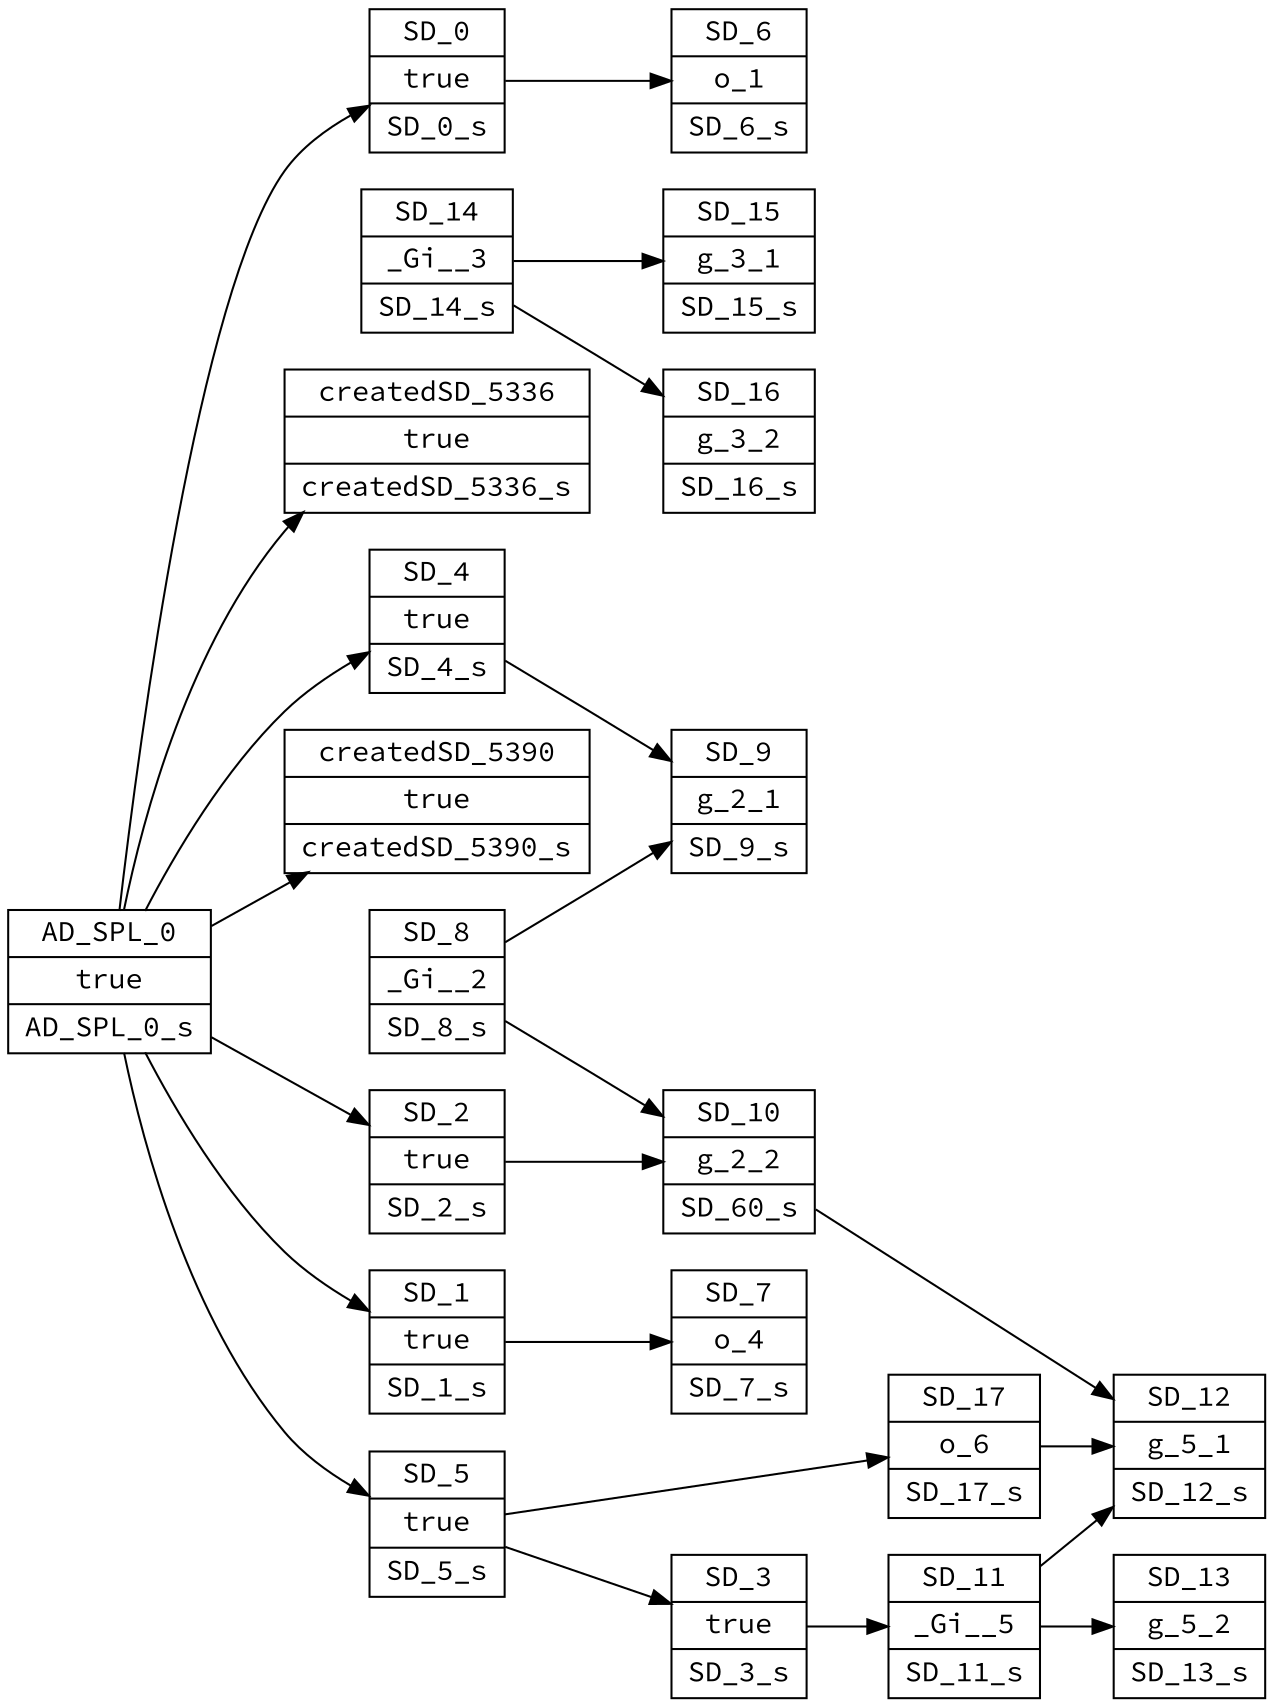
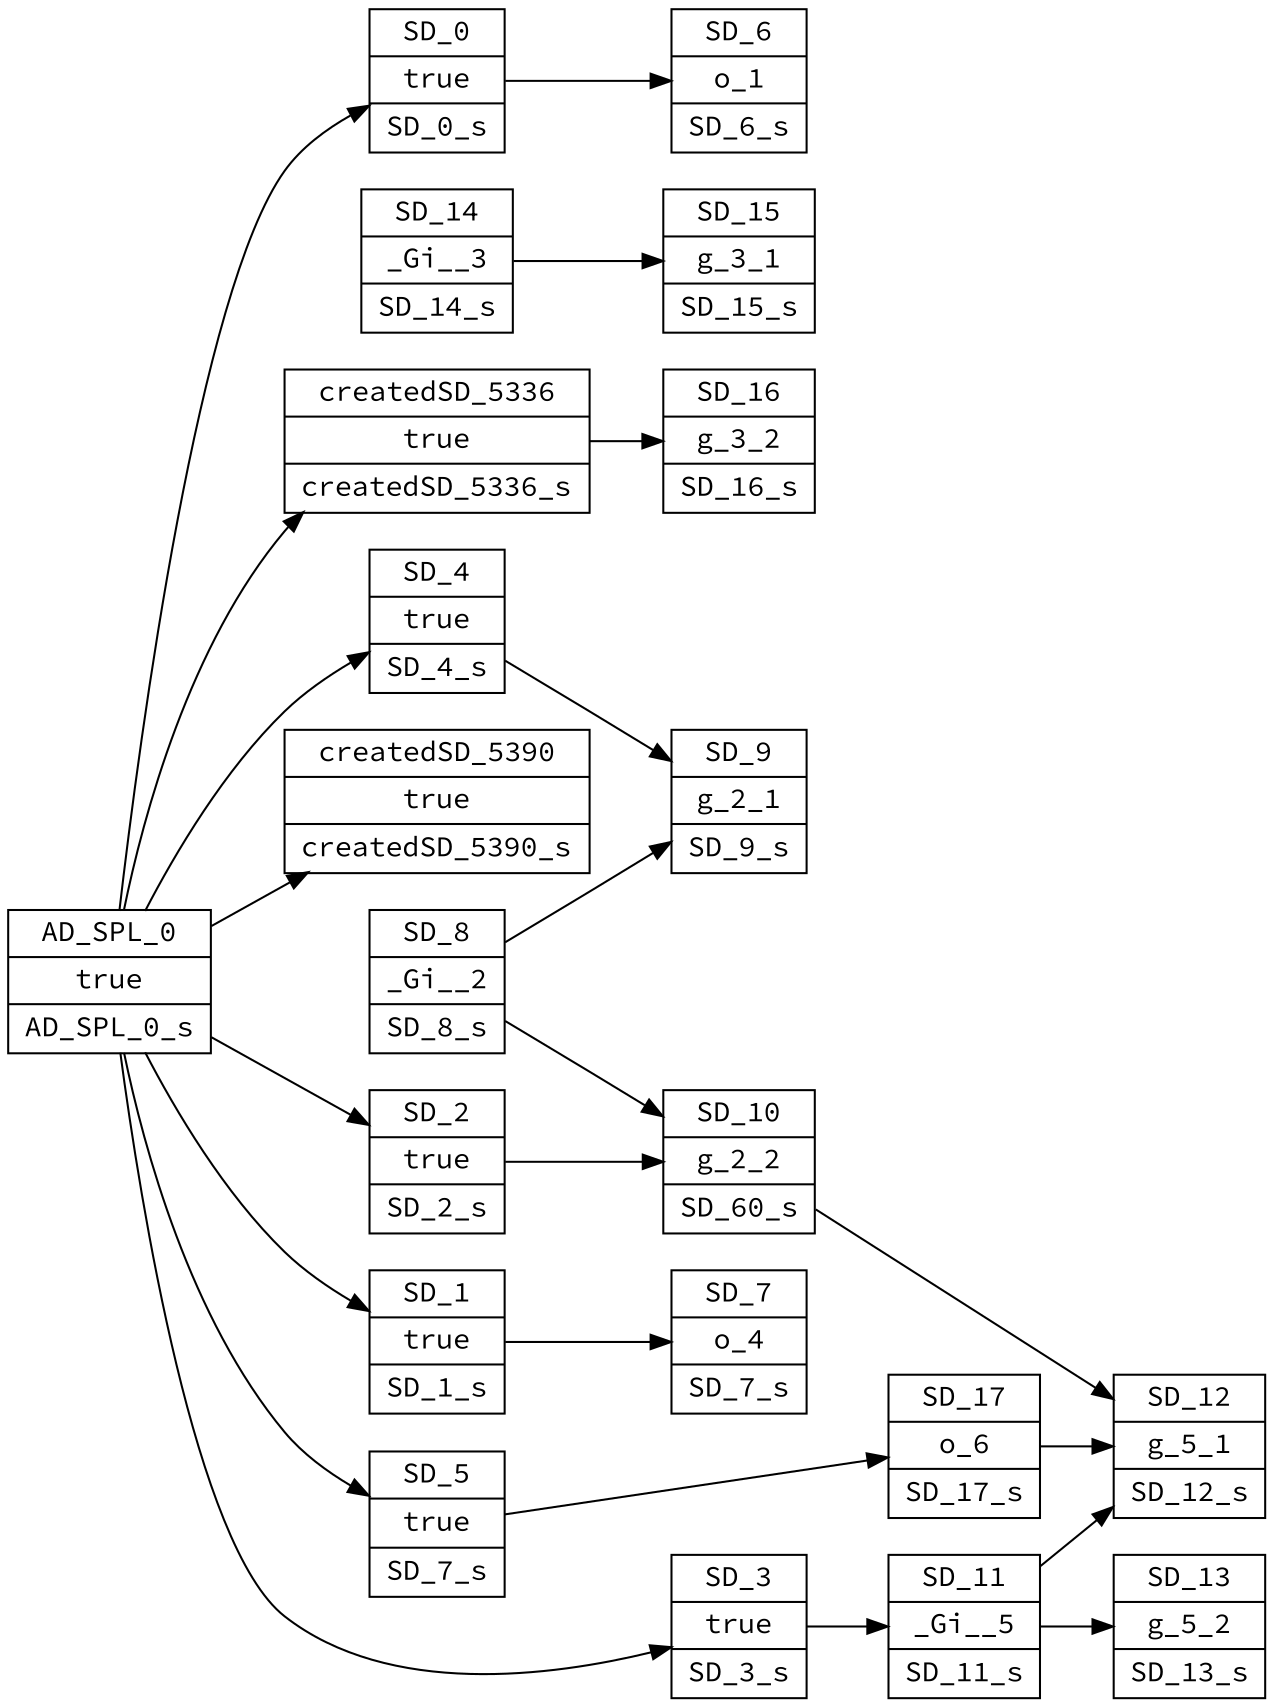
edge "SD_14" -> "SD_16": now "createdSD_5336" -> "SD_16"
node "SD_5": text "SD_5_s" -> "SD_7_s"
edge "SD_5" -> "SD_3": now "AD_SPL_0" -> "SD_3"
